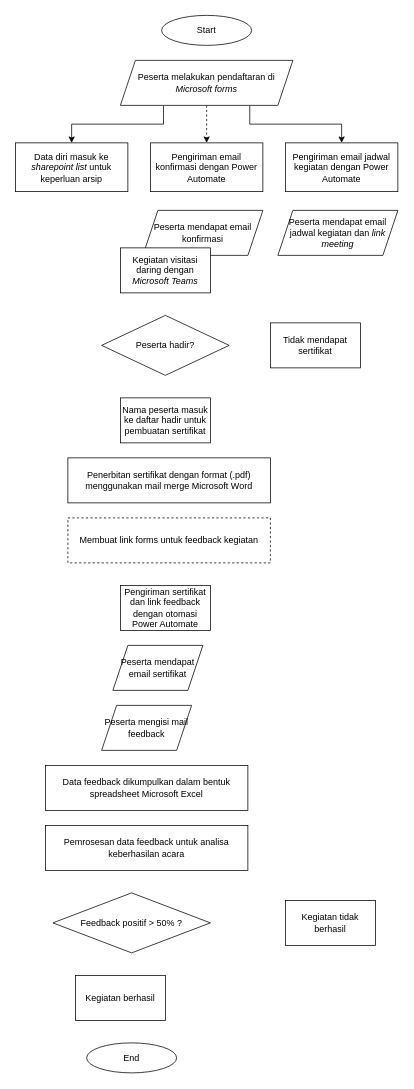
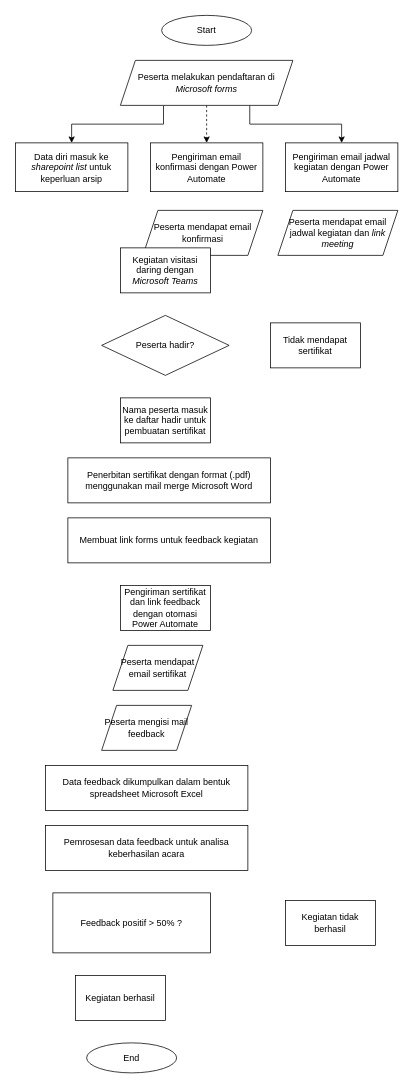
node "Membuat link forms untuk feedback kegiatan": style dashed -> solid
node "Feedback positif > 50% ?": shape diamond -> rectangle
